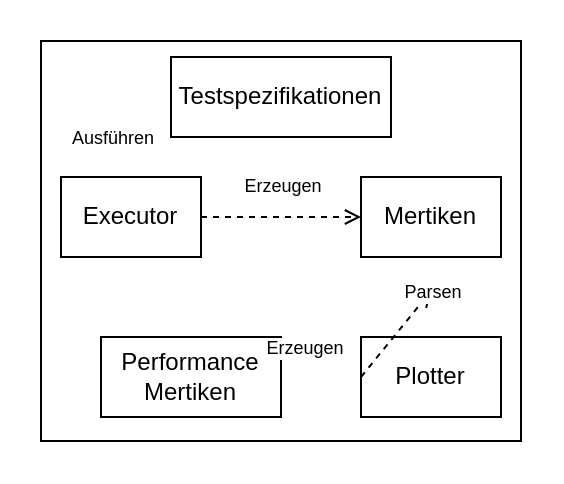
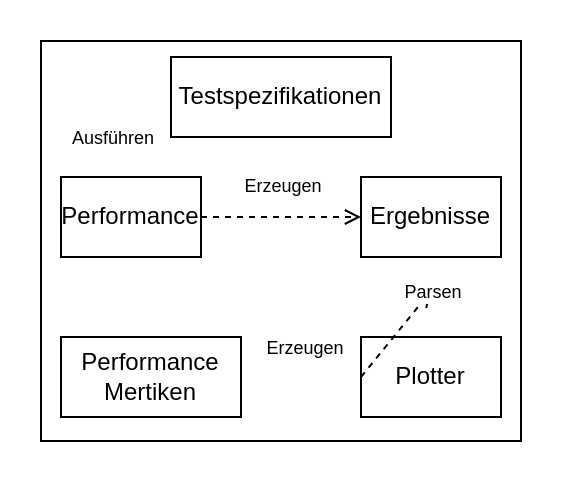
node "Executor": label "Executor" -> "Performance"
node "Mertiken": label "Mertiken" -> "Ergebnisse"
node "Performance Mertiken": moved (191, 377) -> (151, 377)
